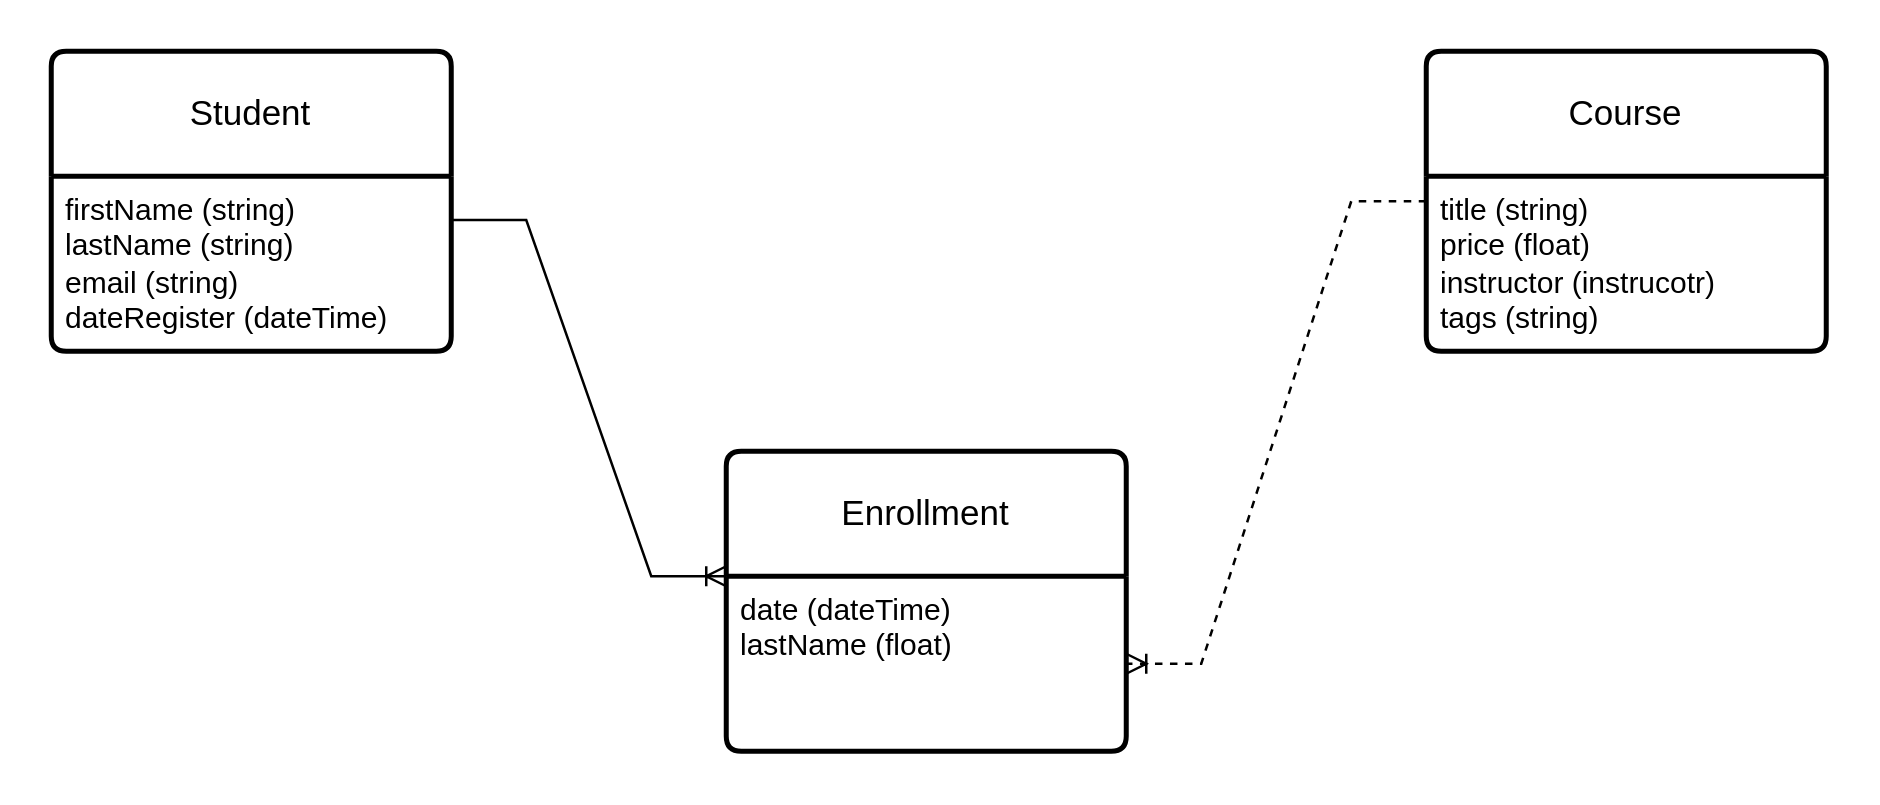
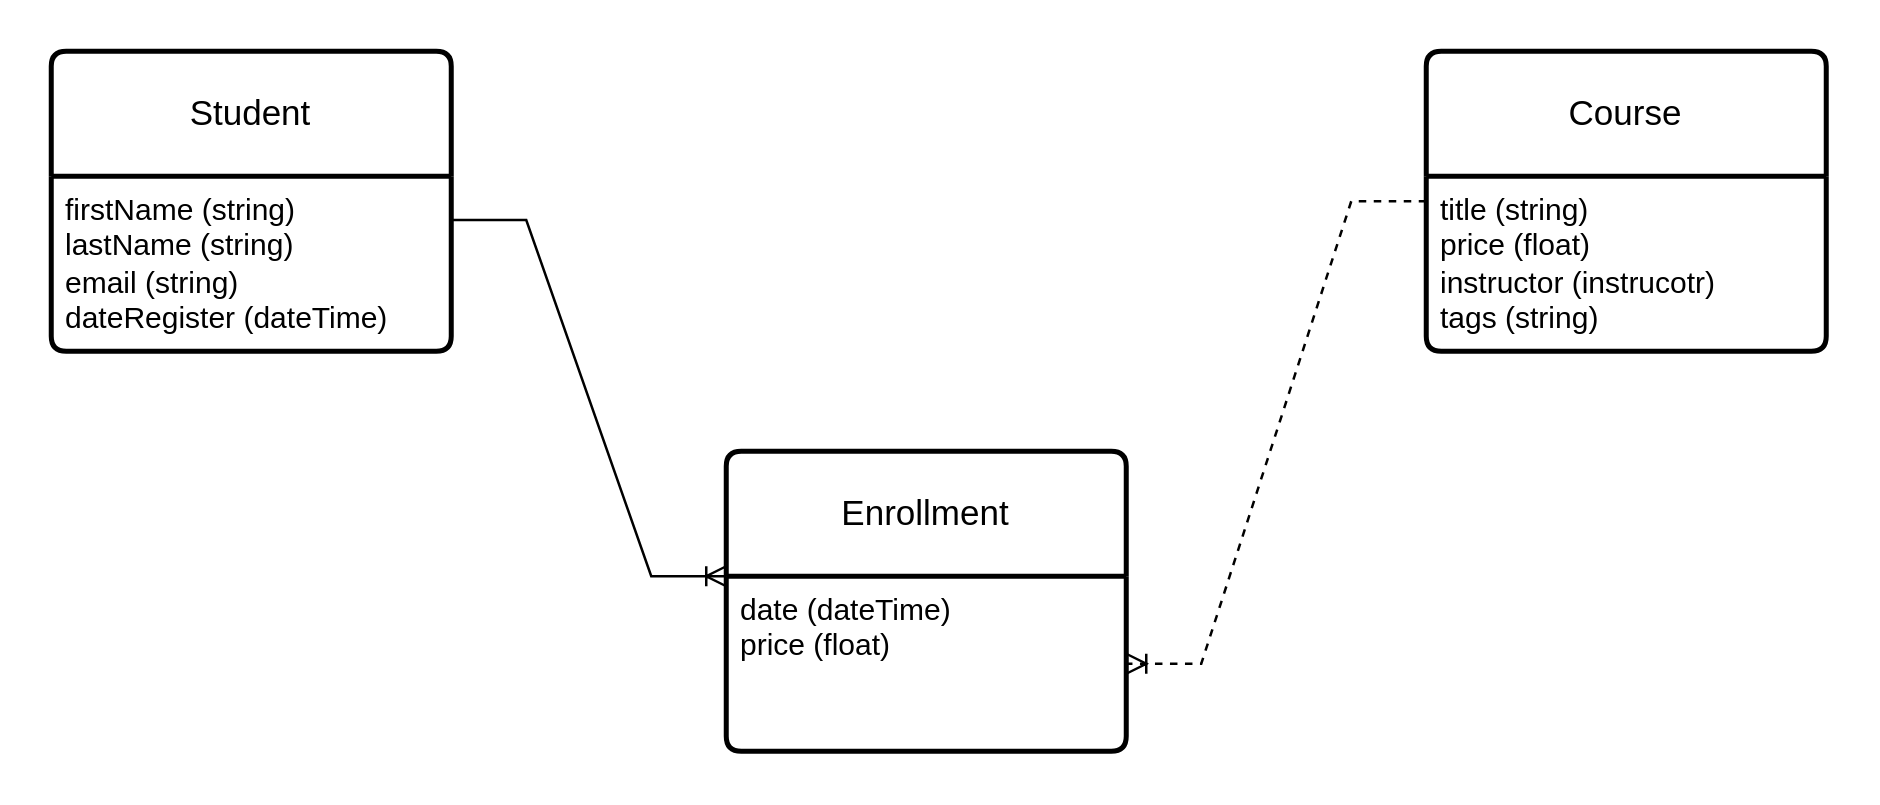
node "date (dateTime) lastName (float)": label "date (dateTime) lastName (float)" -> "date (dateTime) price (float)"
